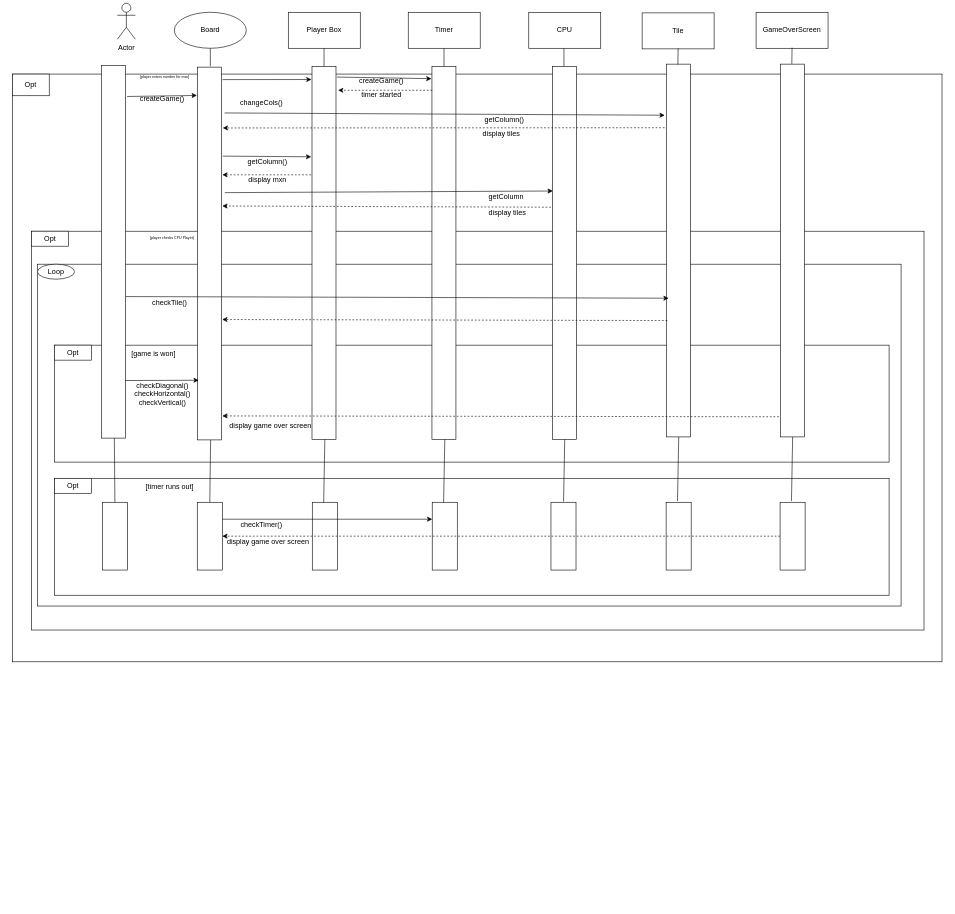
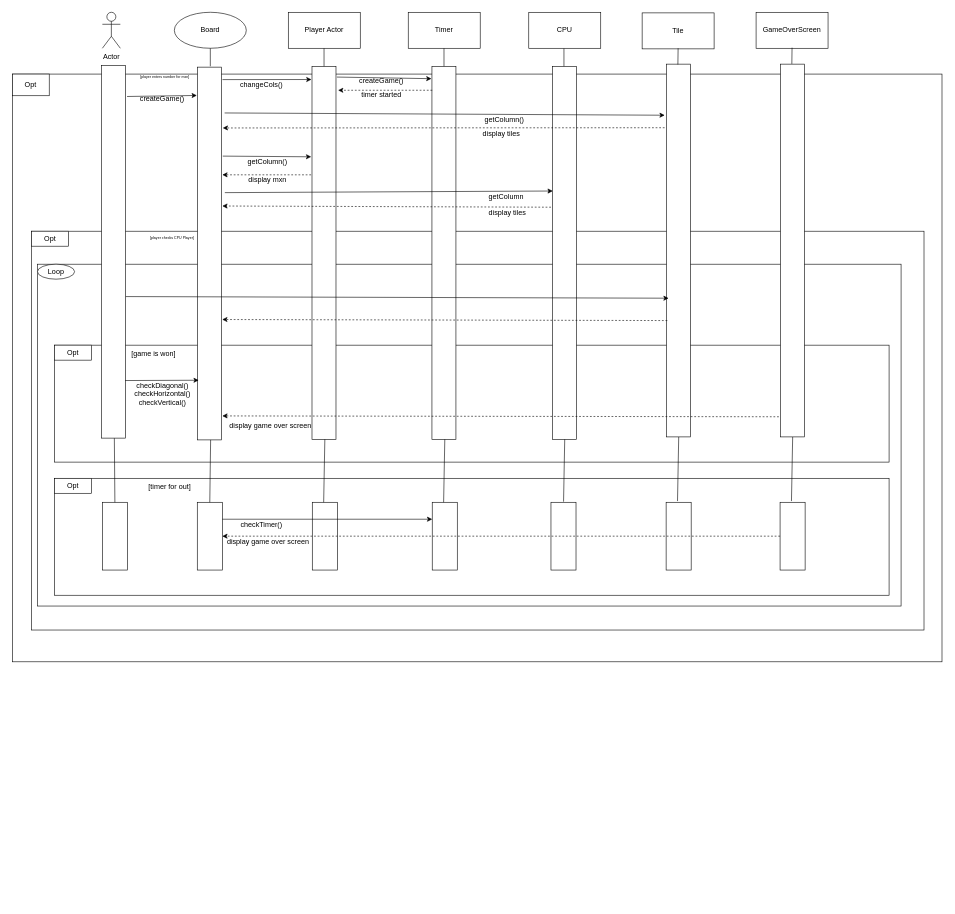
node "Actor": moved (126, 21) -> (111, 30)
node "Player Box": label "Player Box" -> "Player Actor"
node "changeCols()": moved (261, 103) -> (261, 85)
node "checkTile()": removed
node "[timer runs out]": label "[timer runs out]" -> "[timer for out]"
